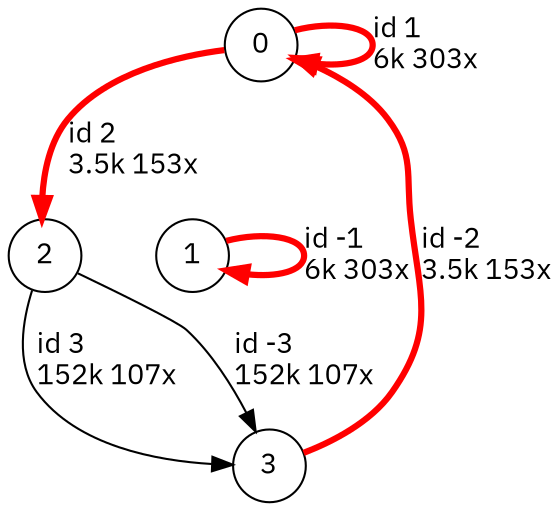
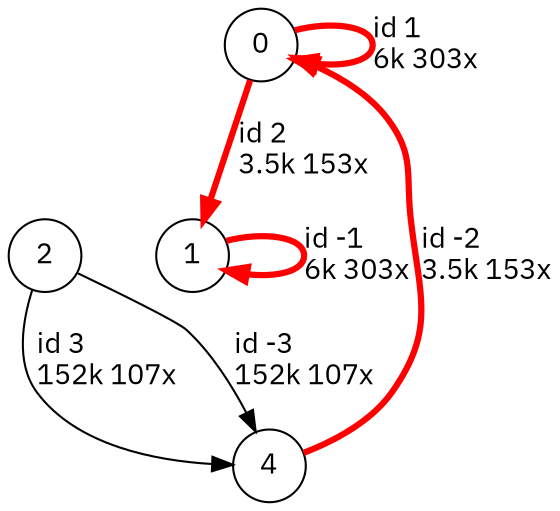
edge "0" -> "2": now "0" -> "1"
node "3": label "3" -> "4"
